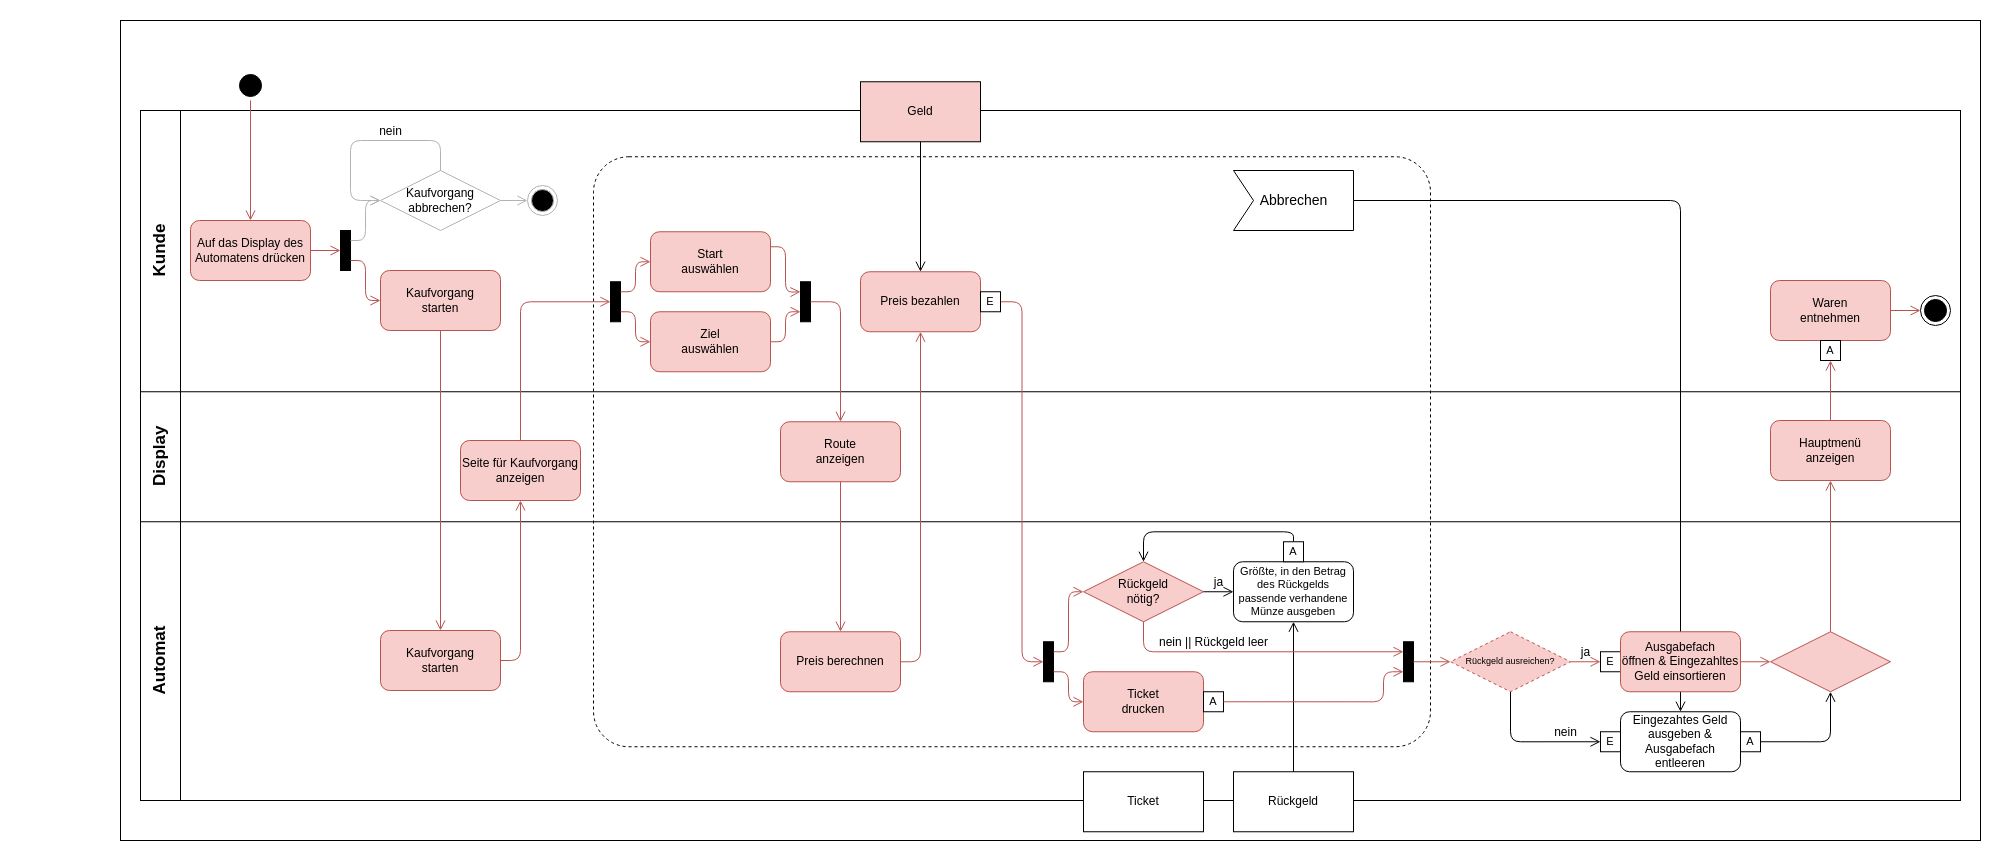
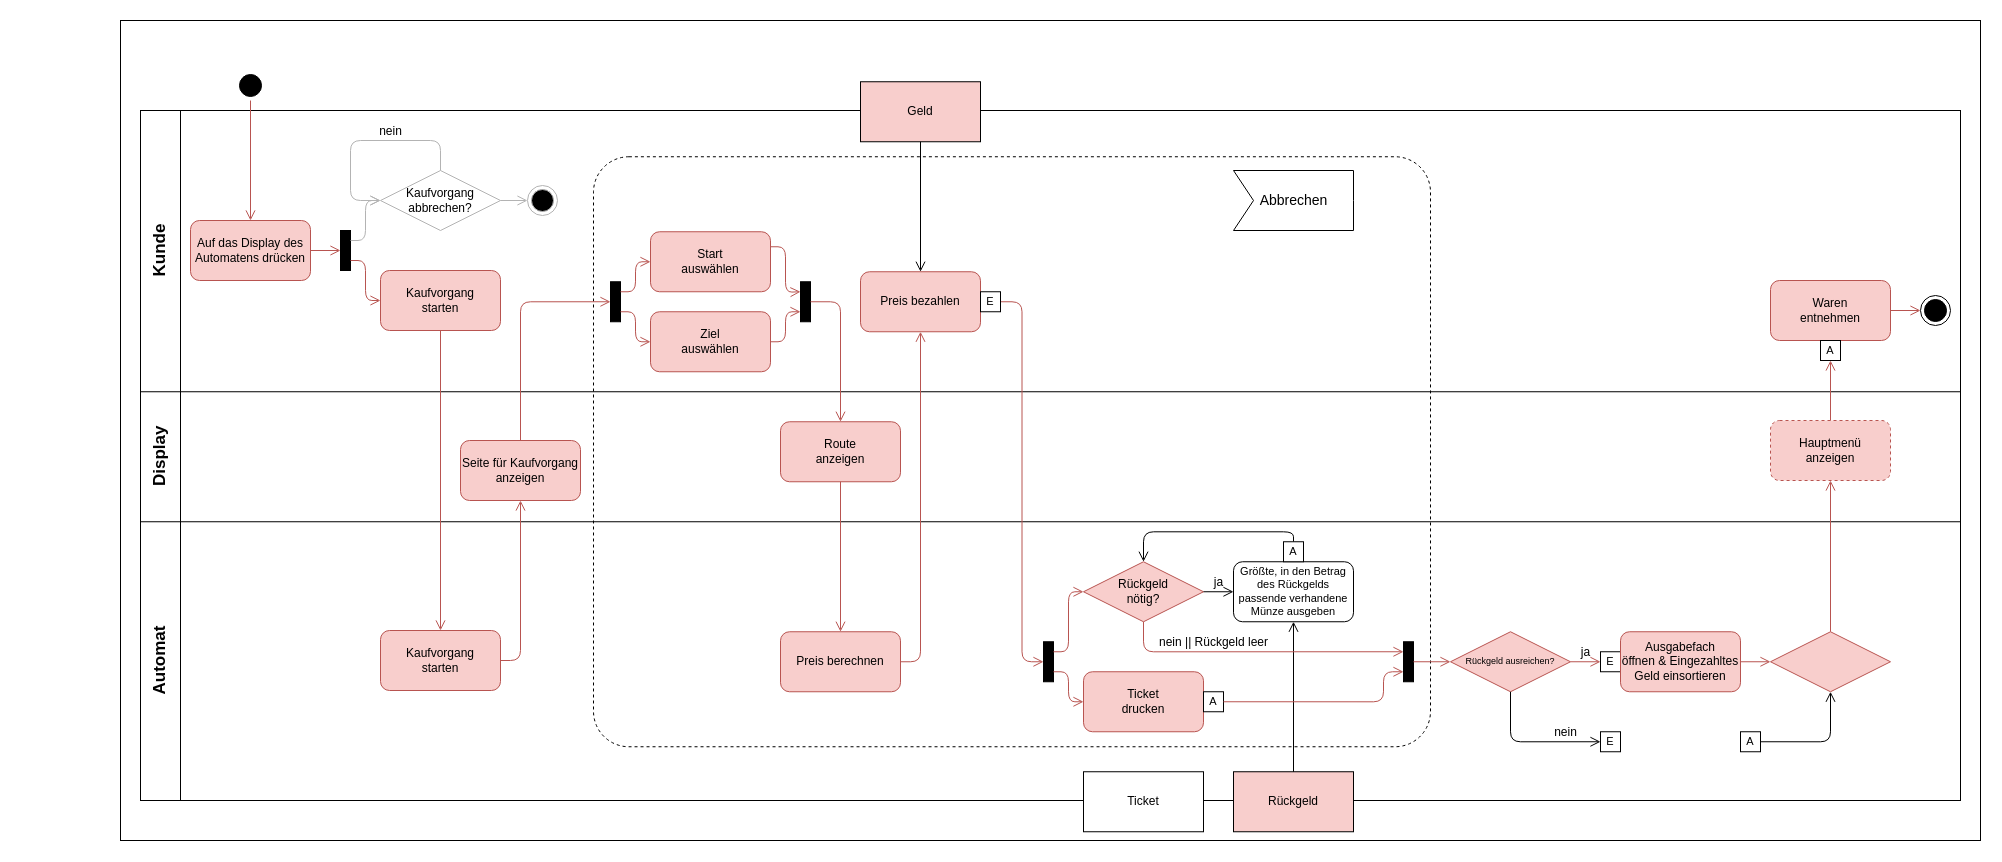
edge "Abbrechen" -> "Eingezahtes Geld ausgeben & Ausgabefach entleeren": removed
node "Hauptmenü anzeigen": style solid -> dashed
node "Rückgeld ausreichen?": style dashed -> solid
node "Eingezahtes Geld ausgeben & Ausgabefach entleeren": removed
node "Rückgeld": fillcolor #ffffff -> #f8cecc
